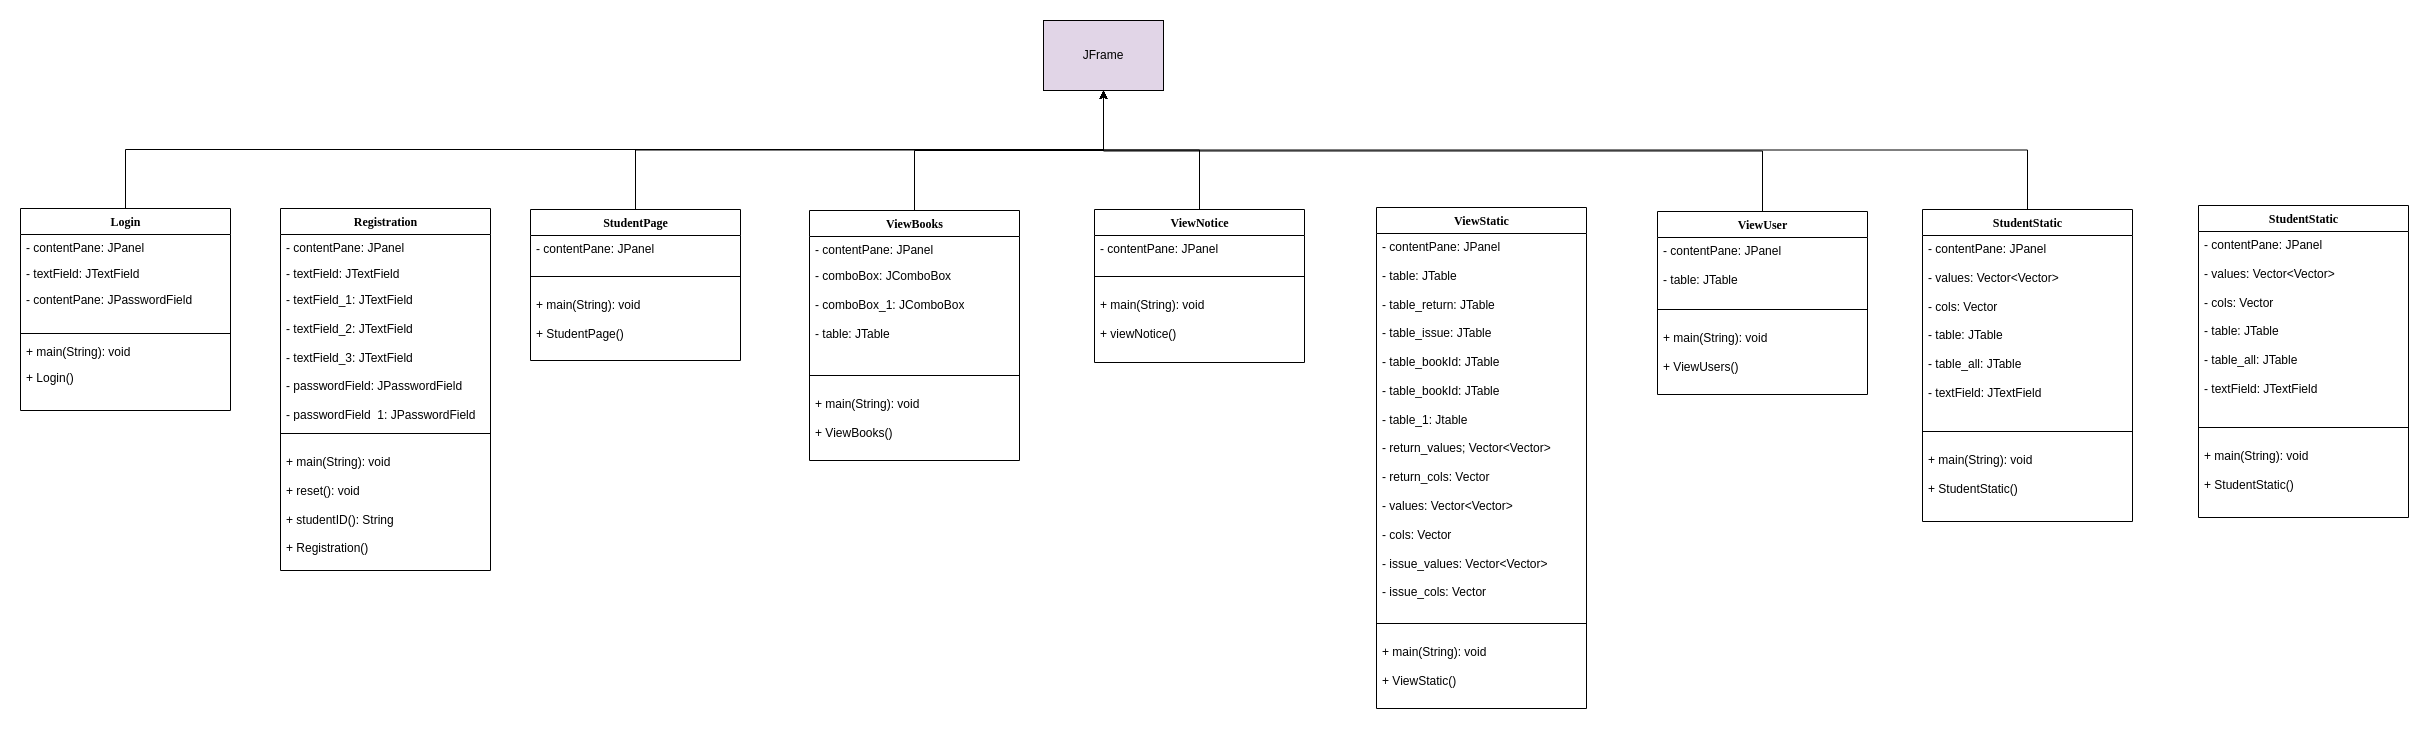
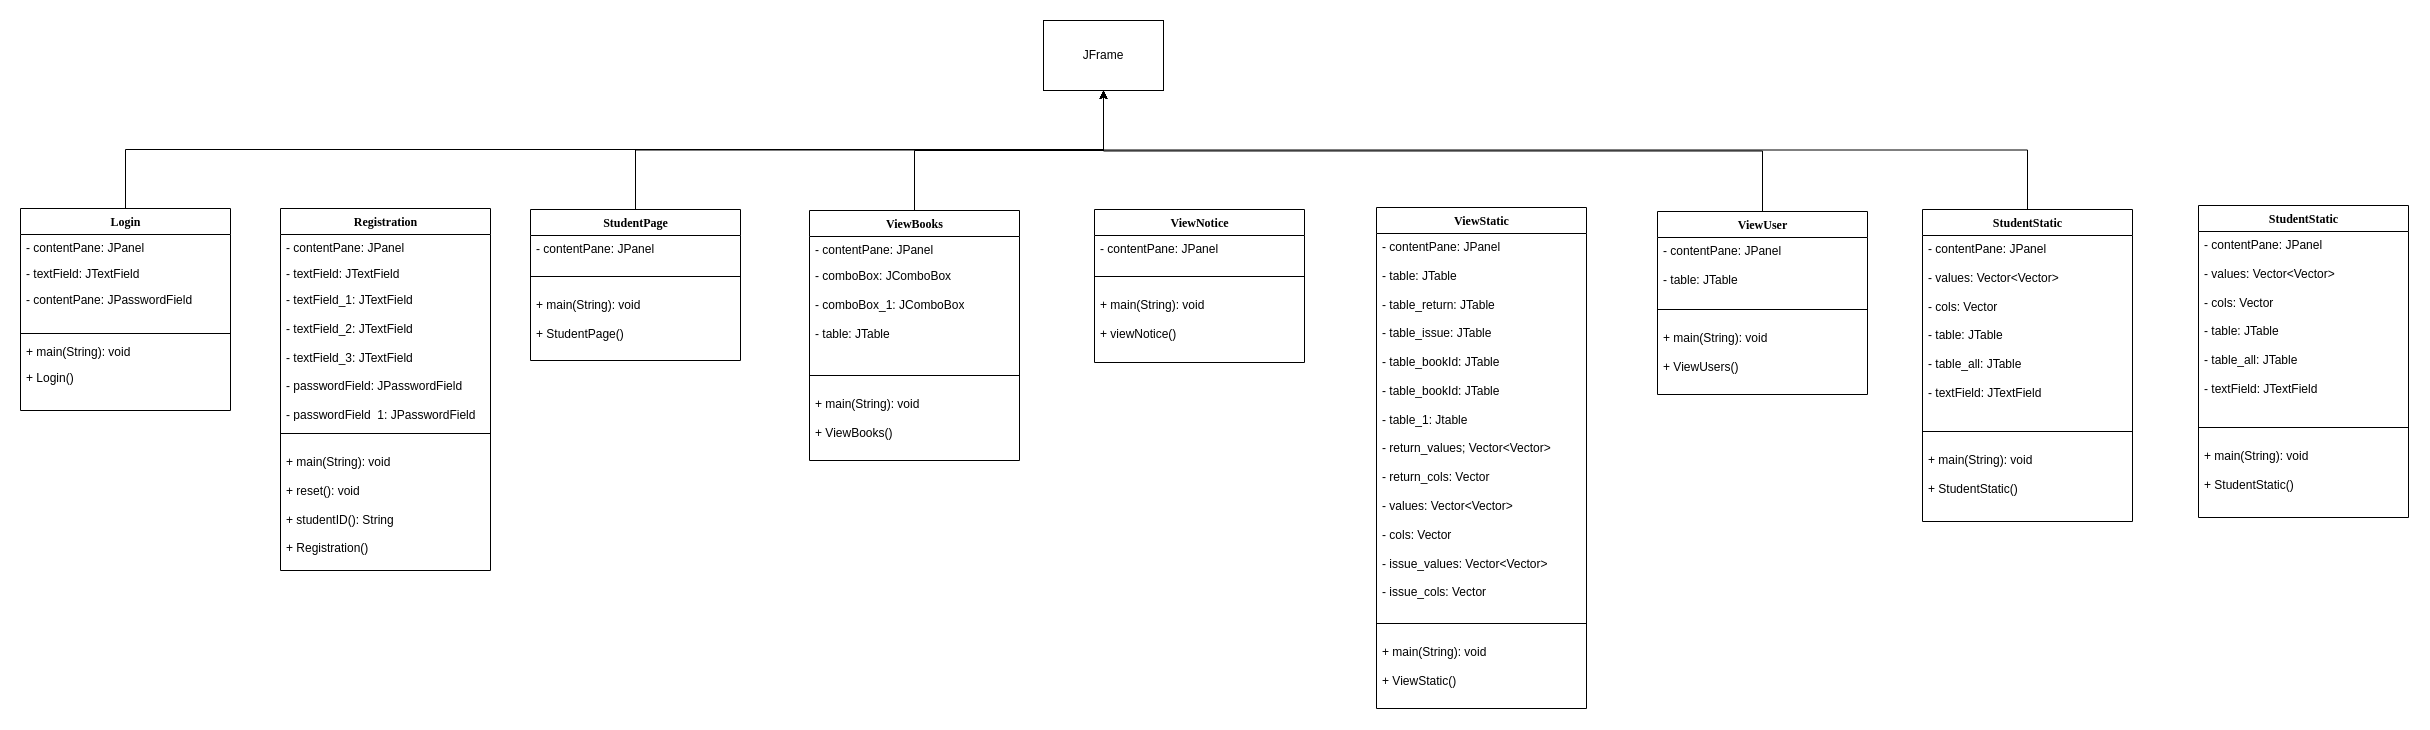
node "JFrame": fillcolor #e1d5e7 -> #ffffff
edge "ViewNotice" -> "JFrame": removed
